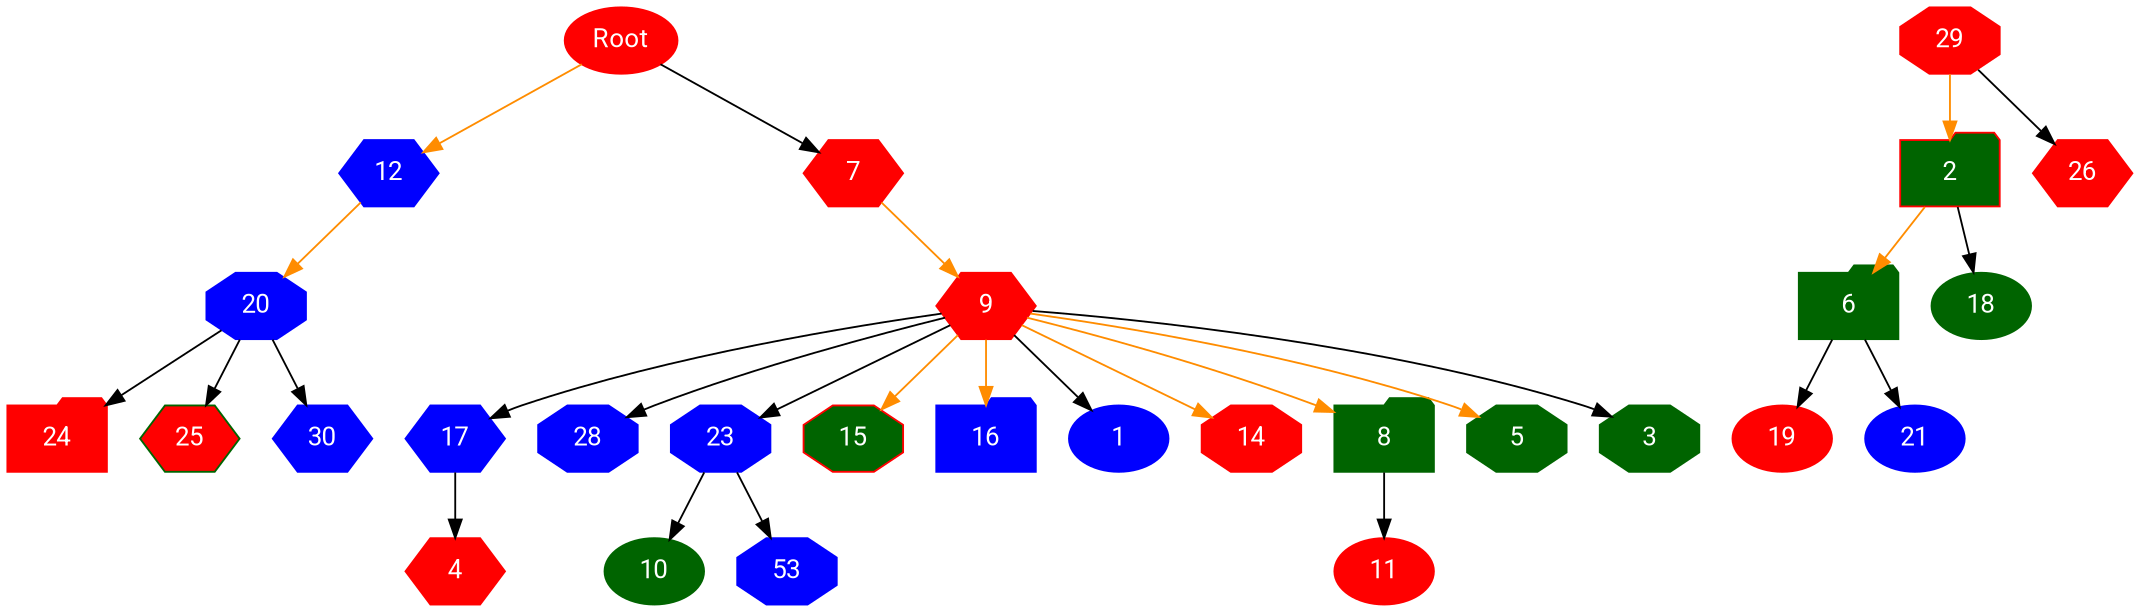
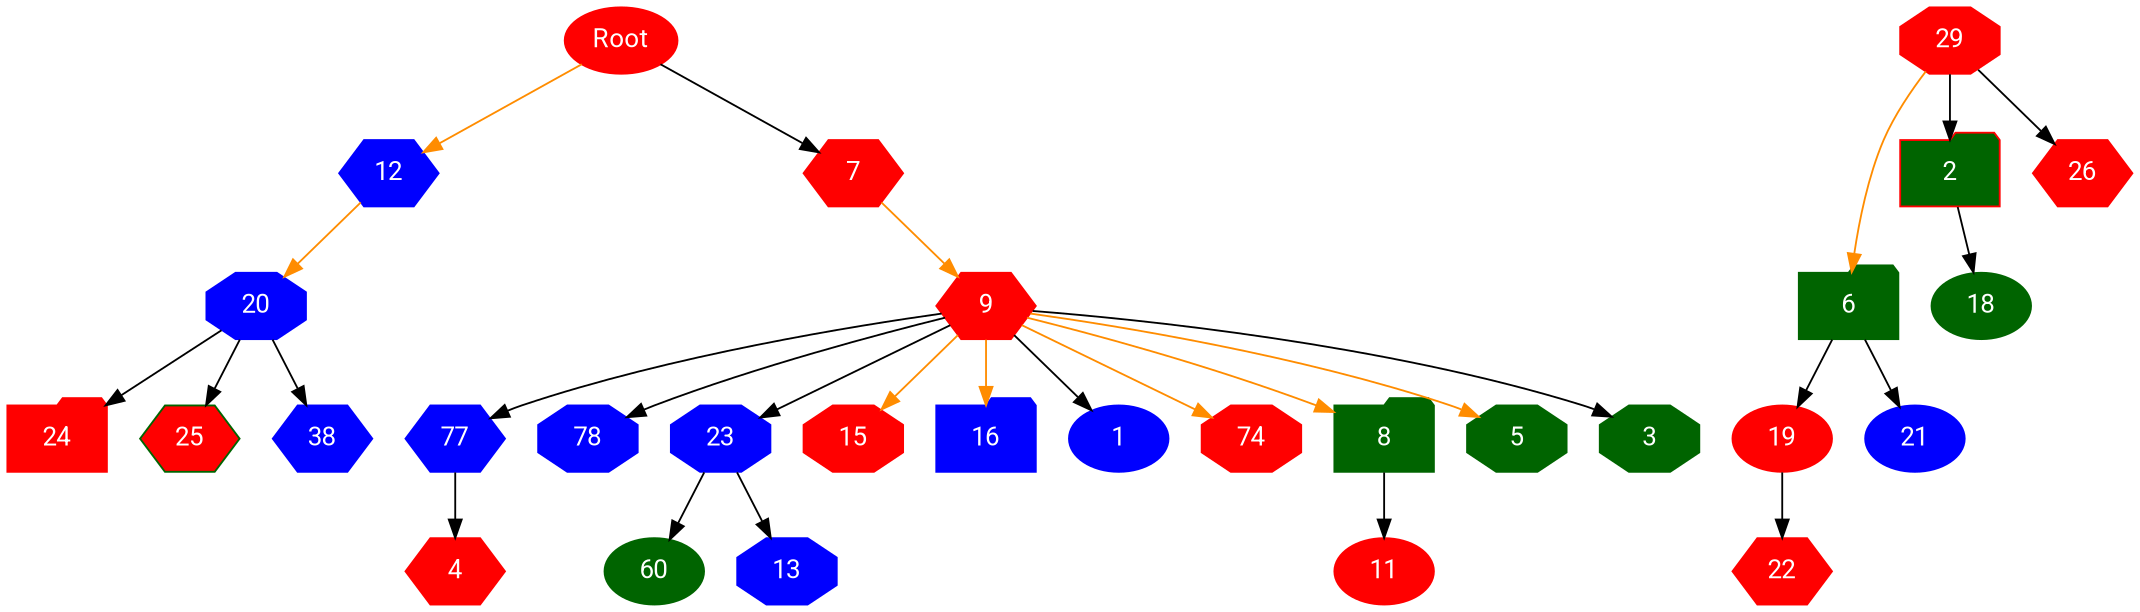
edge "29" -> "2": color darkorange -> black
edge "2" -> "6": now "29" -> "6"
node "30": label "30" -> "38"
node "17": label "17" -> "77"
node "28": label "28" -> "78"
node "15": fillcolor darkgreen -> red
node "14": label "14" -> "74"
node "10": label "10" -> "60"
node "53": label "53" -> "13"
node "22": added
